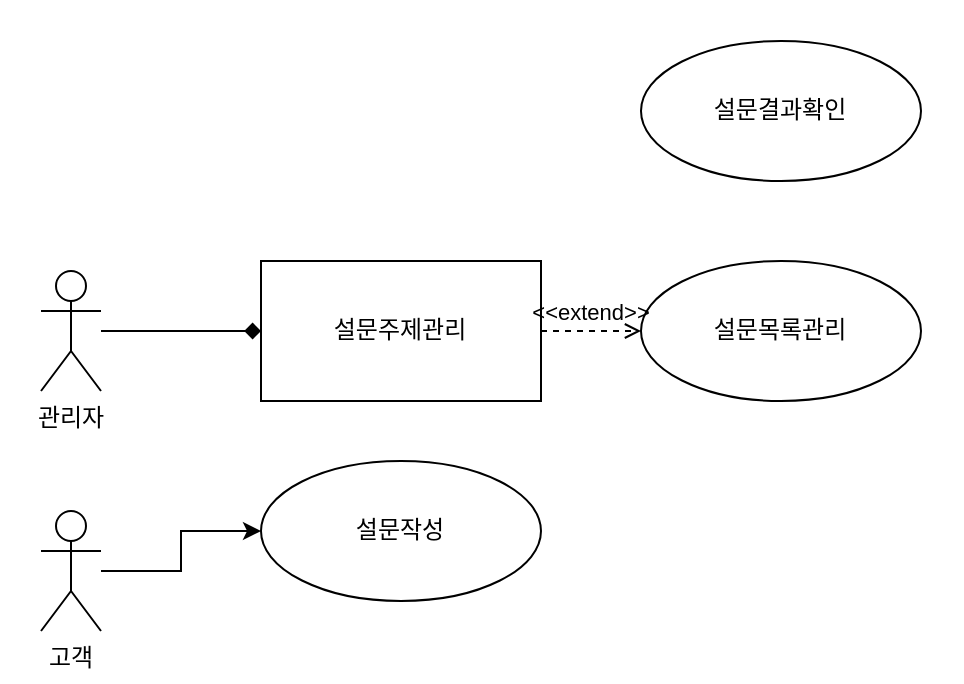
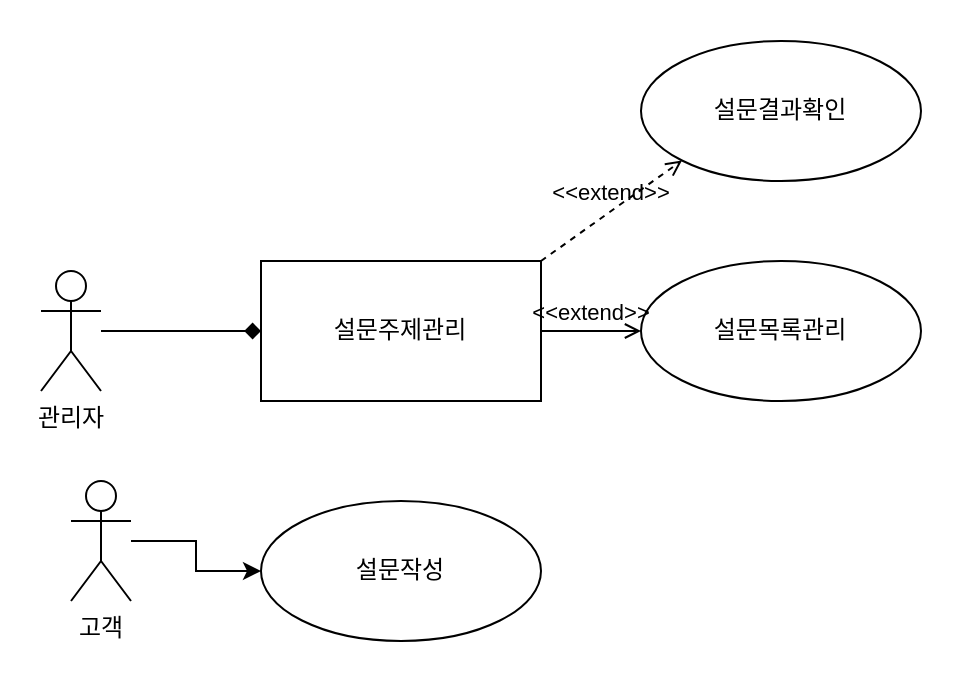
edge "설문주제관리" -> "설문결과확인": added, label "<<extend>>"
edge "설문주제관리" -> "설문목록관리": style dashed -> solid
node "설문작성": moved (401, 531) -> (401, 571)
node "고객": moved (71, 571) -> (101, 541)
